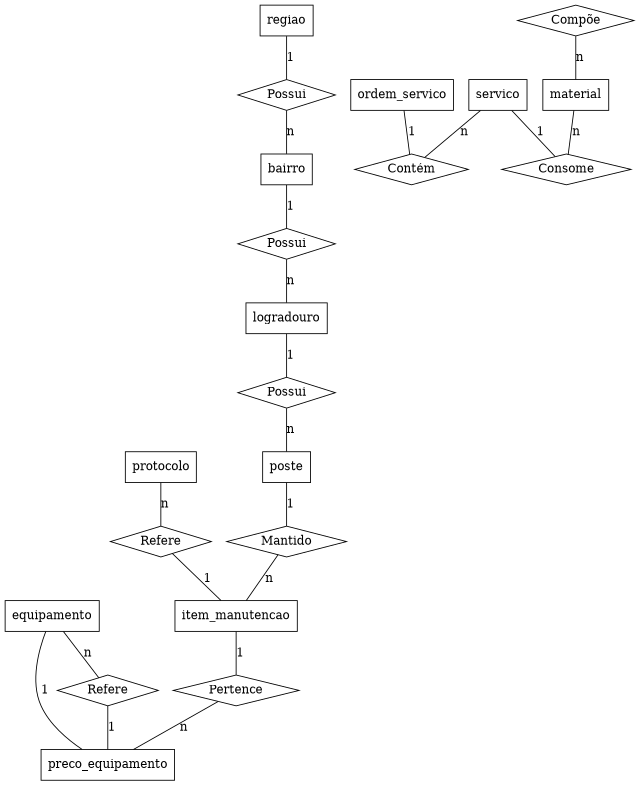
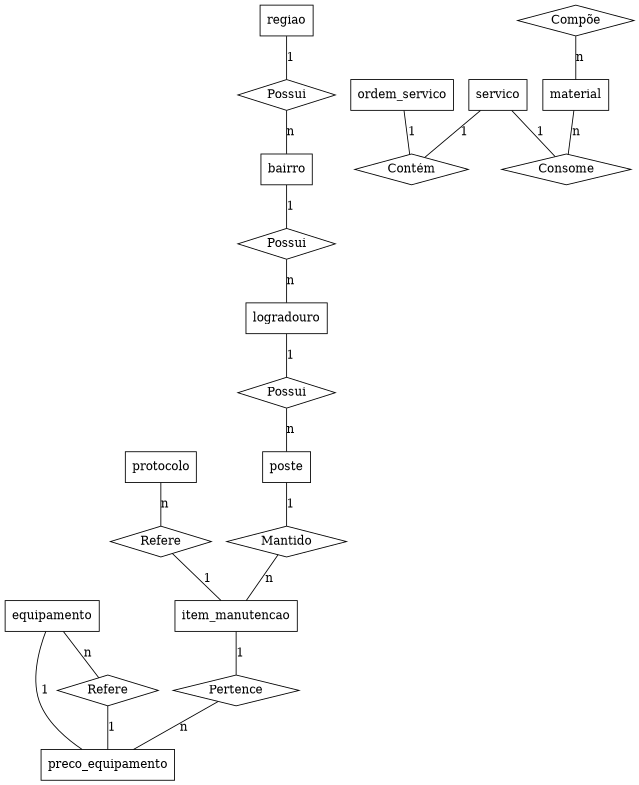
edge "servico" -- "Contém": label "n" -> "1"
